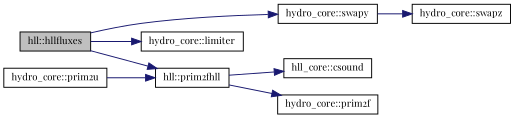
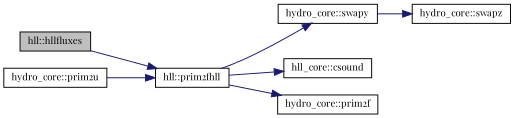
edge "hll::hllfluxes" -> "hydro_core::swapy": now "hll::prim2fhll" -> "hydro_core::swapy"
node "hydro_core::limiter": removed
